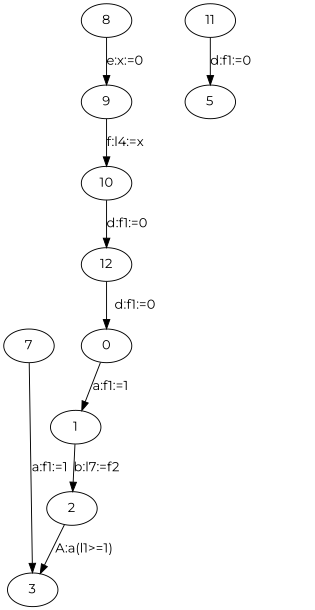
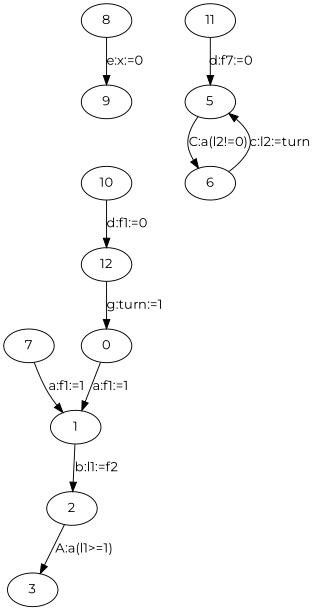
edge "11" -> "5": label "d:f1:=0" -> "d:f7:=0"
edge "9" -> "10": removed, label "f:l4:=x"
node "6": added
edge "12" -> "0": label "d:f1:=0" -> "g:turn:=1"
edge "7" -> "3": now "7" -> "1"
edge "1" -> "2": label "b:l7:=f2" -> "b:l1:=f2"
